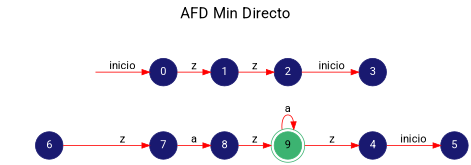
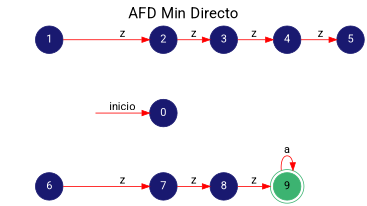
edge "2" -> "3": label "inicio" -> "z"
edge "0" -> "1": removed, label "z"
edge "7" -> "8": label "a" -> "z"
edge "4" -> "5": label "inicio" -> "z"
edge "9" -> "4": now "3" -> "4"
